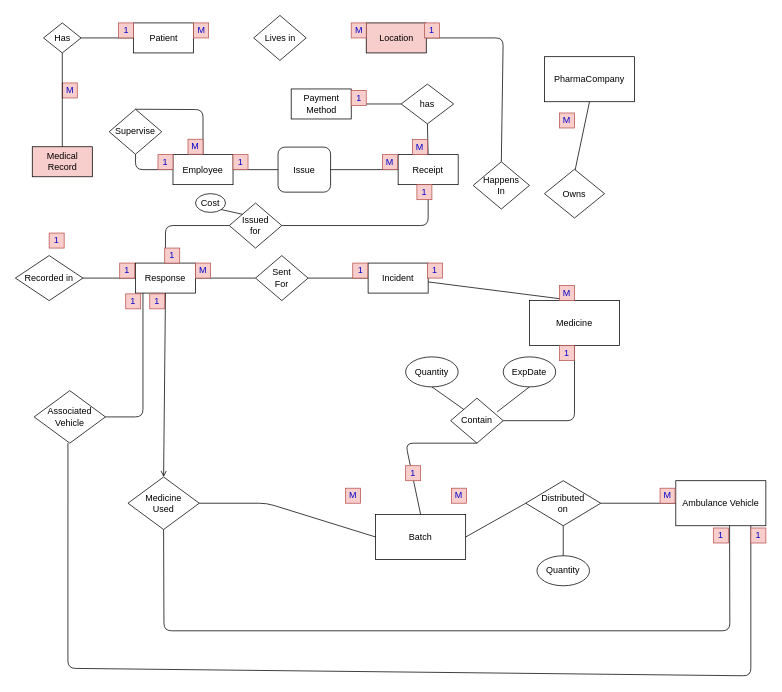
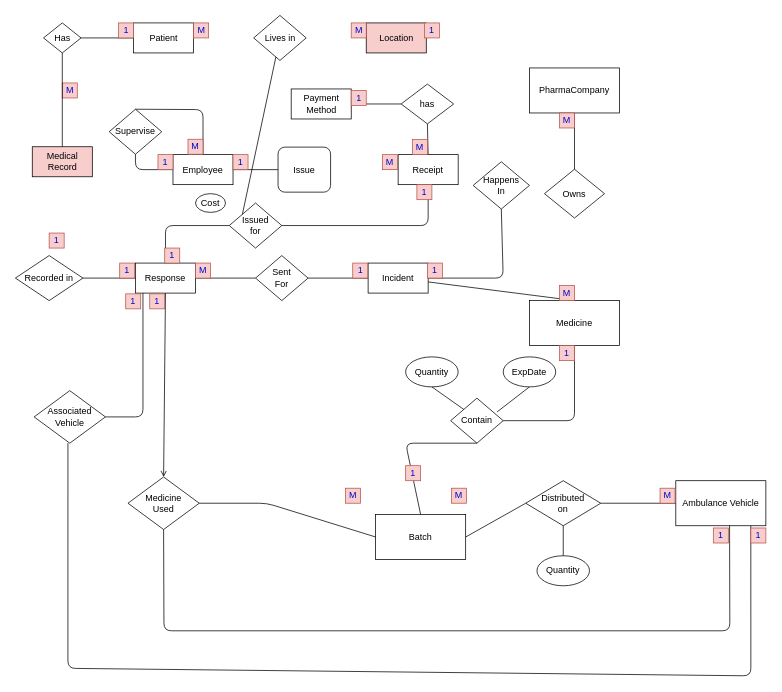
edge "Location" -- "Happens In": removed
node "PharmaCompany": moved (589, 79) -> (574, 90)
edge "Issue" -- "Receipt": removed
edge "Cost" -- "Issued for": now "Lives in" -- "Issued for"
edge "Happens In" -- "Incident": added
